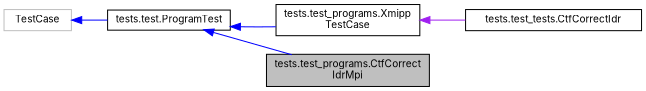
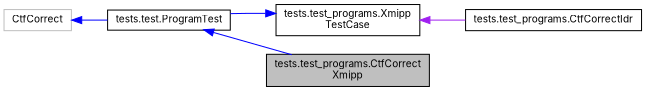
node "TestCase": label "TestCase" -> "CtfCorrect"
node "tests.test_tests.CtfCorrectIdr": label "tests.test_tests.CtfCorrectIdr" -> "tests.test_programs.CtfCorrectIdr"
edge "tests.test_programs.Xmipp TestCase" -> "tests.test.ProgramTest": reversed
node "tests.test_programs.CtfCorrect IdrMpi": label "tests.test_programs.CtfCorrect IdrMpi" -> "tests.test_programs.CtfCorrect Xmipp"
